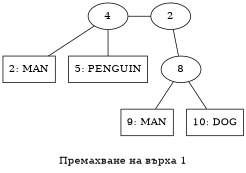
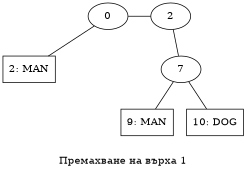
node "4": label "4" -> "0"
node "5: PENGUIN": removed
node "8": label "8" -> "7"
